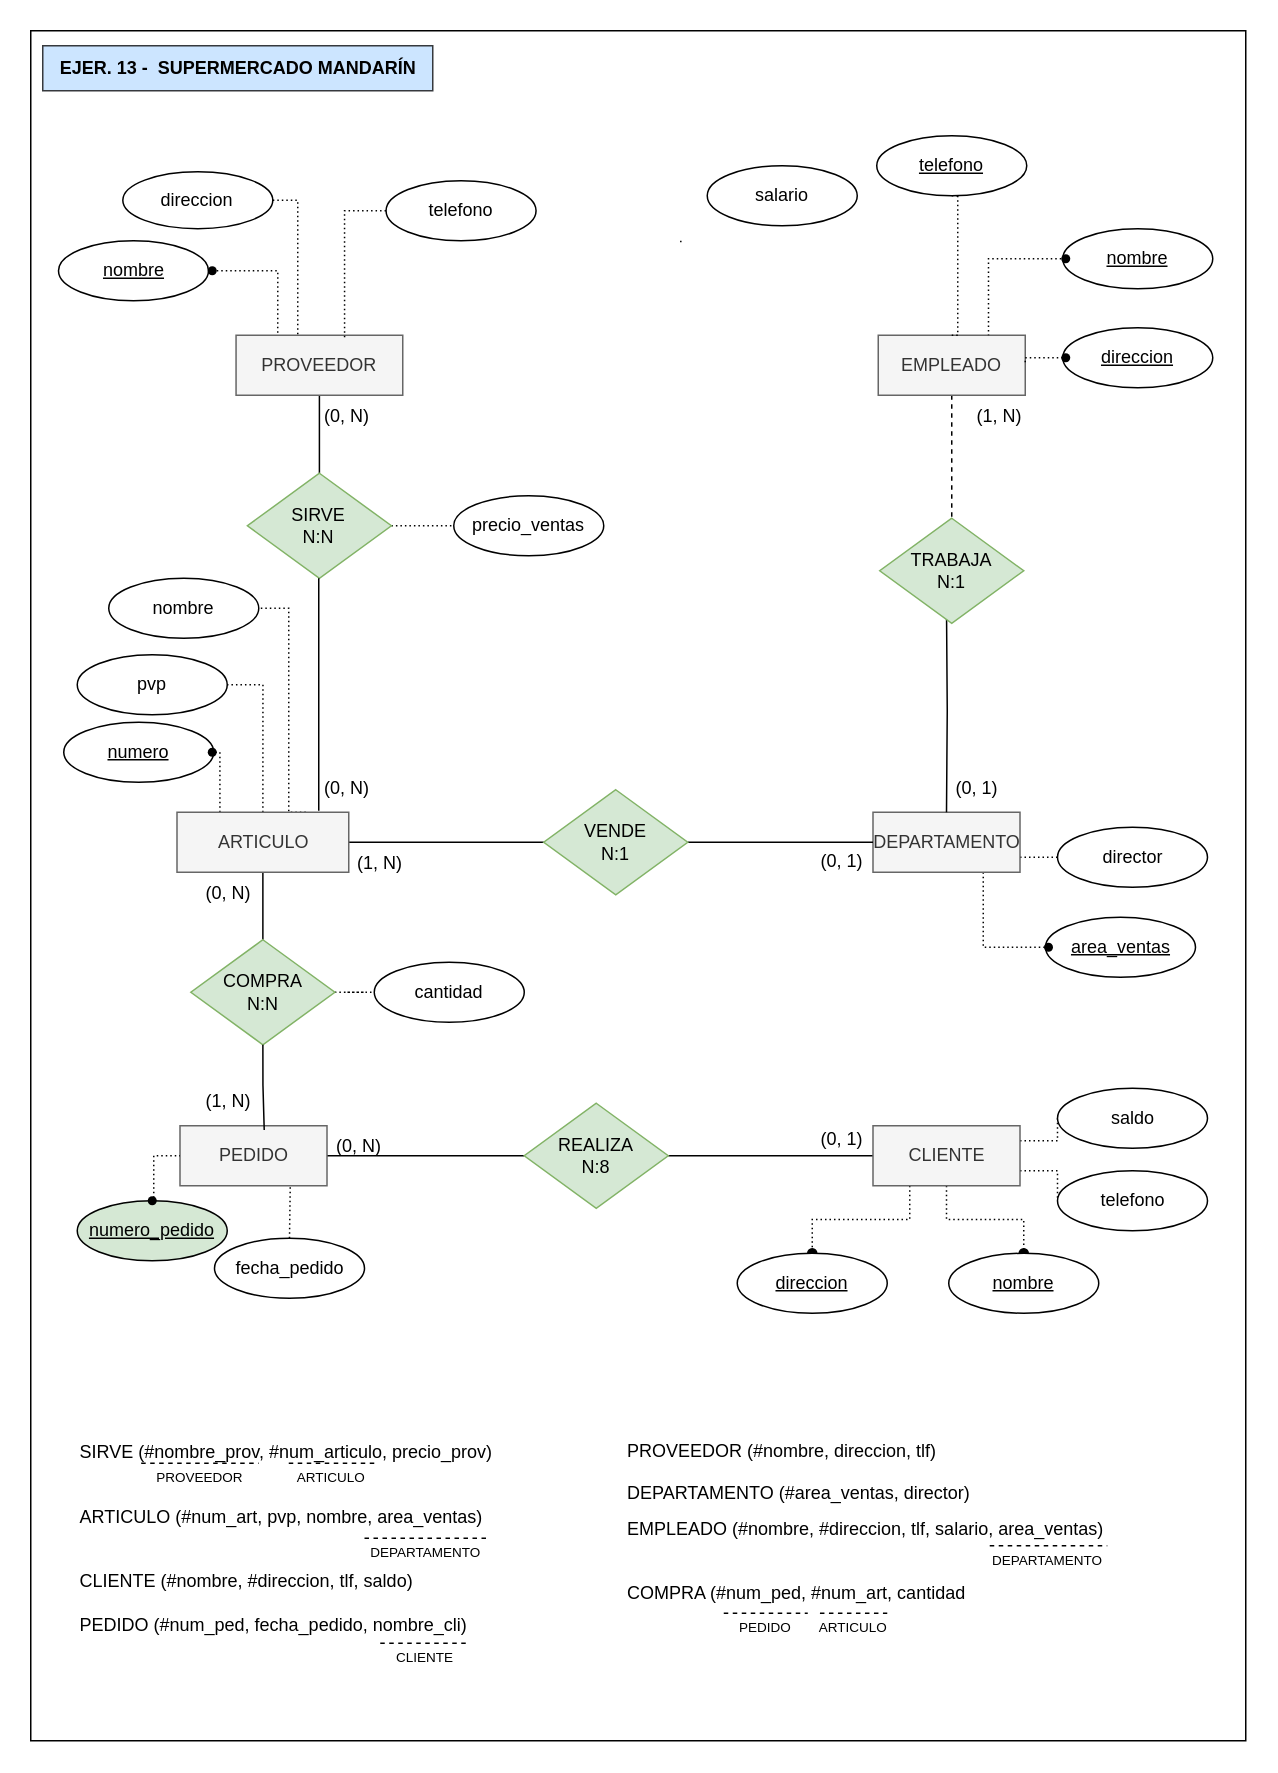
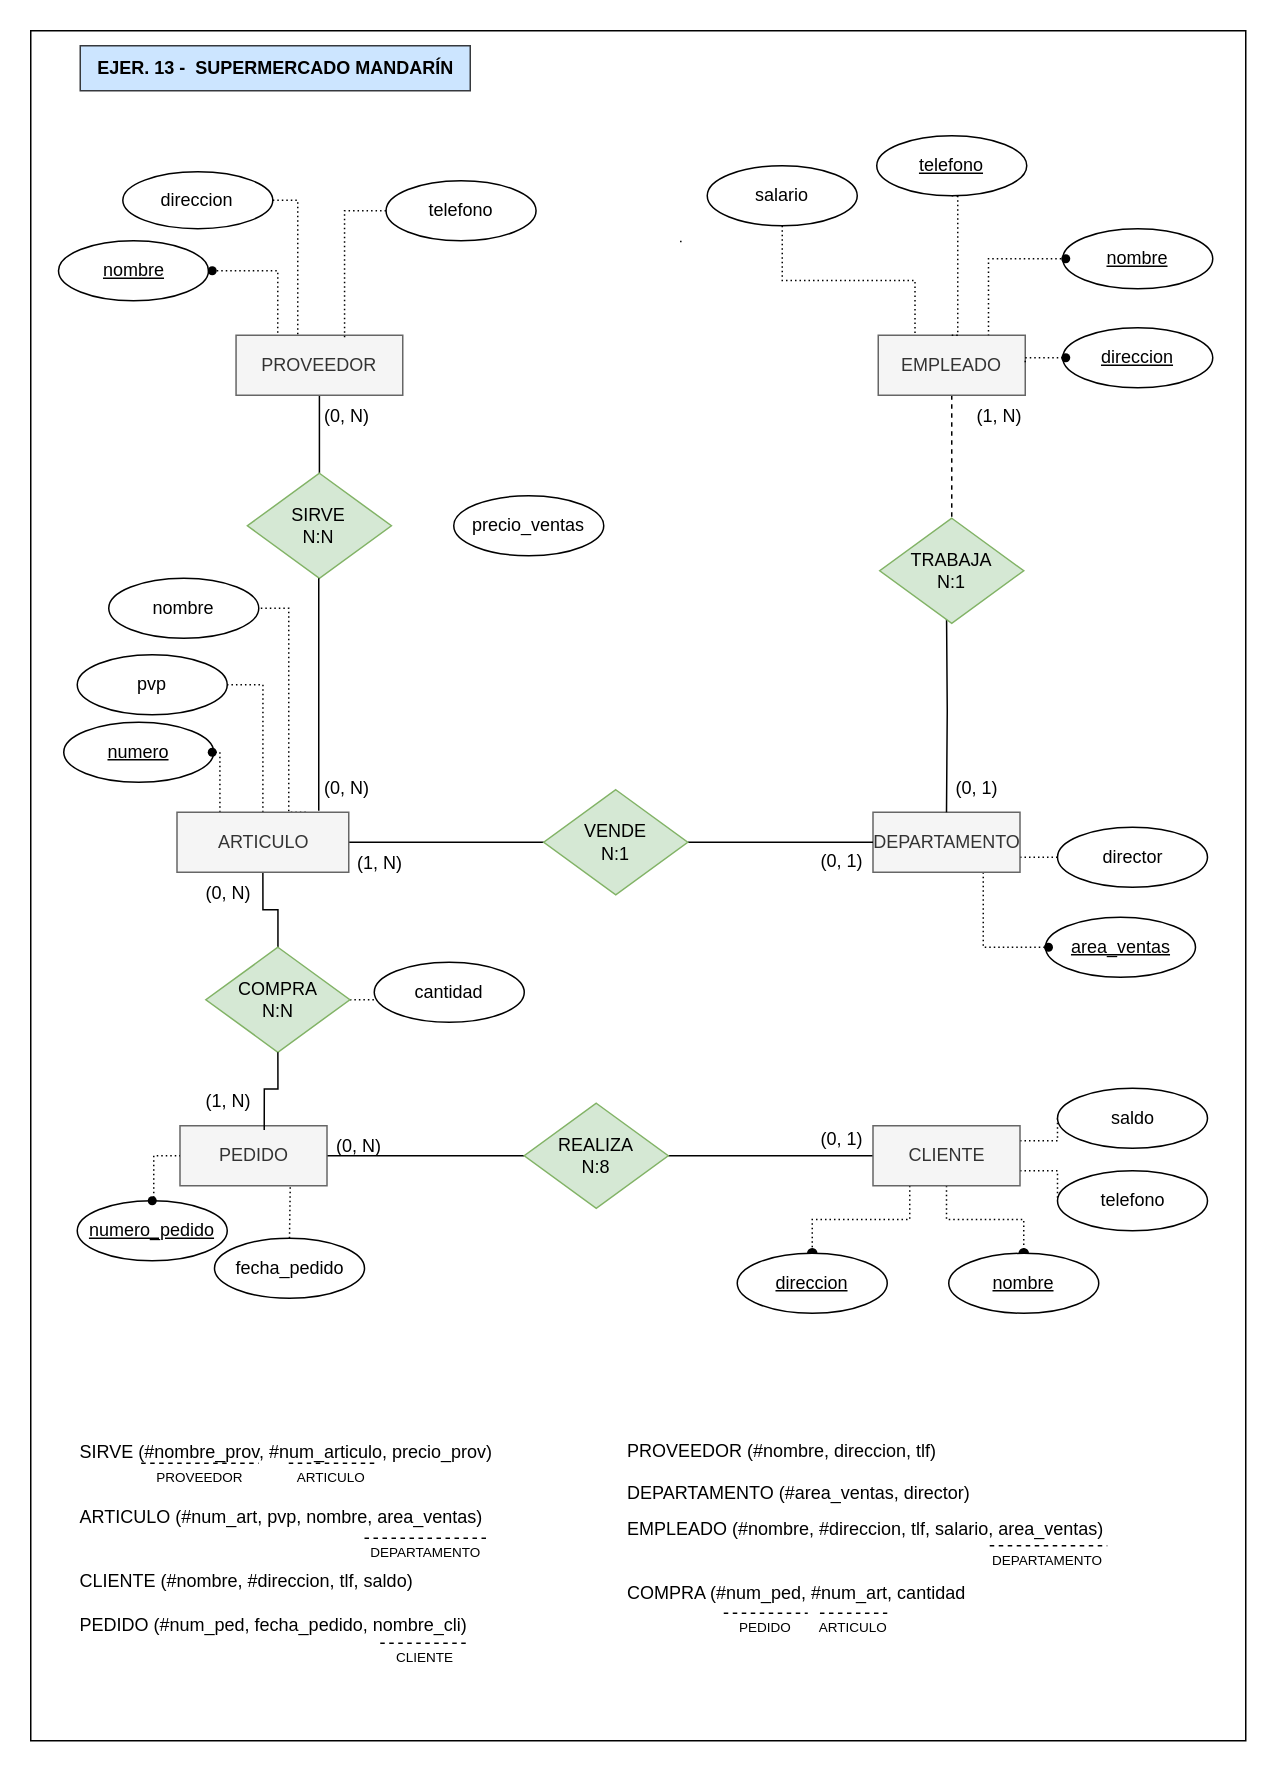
node "EJER. 13 - SUPERMERCADO MANDARÍN": moved (238, 68) -> (275, 68)
edge "salario" -- "EMPLEADO": added
edge "SIRVE N:N" -- "precio_ventas": removed
node "COMPRA N:N": moved (263, 992) -> (278, 1000)
node "numero_pedido": fillcolor #d5e8d4 -> #ffffff
